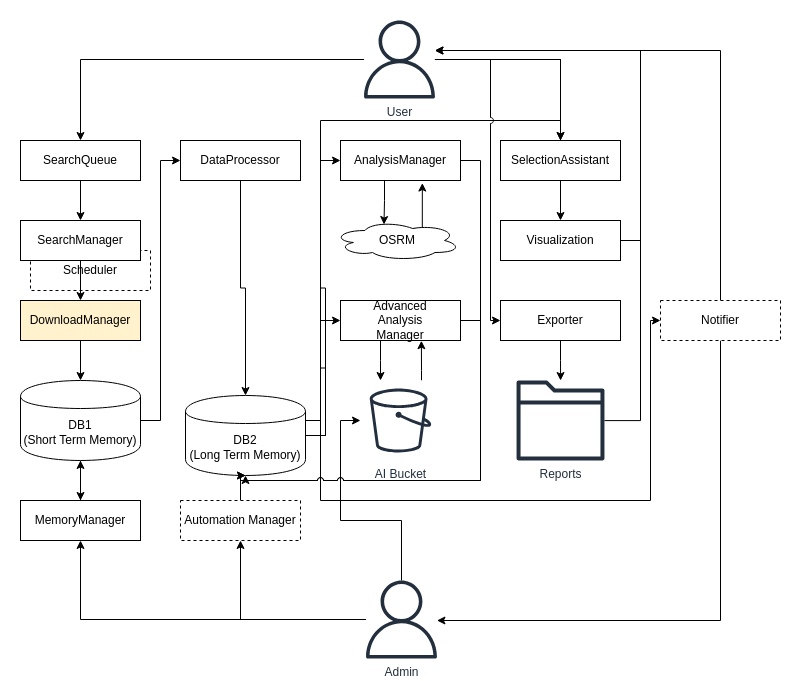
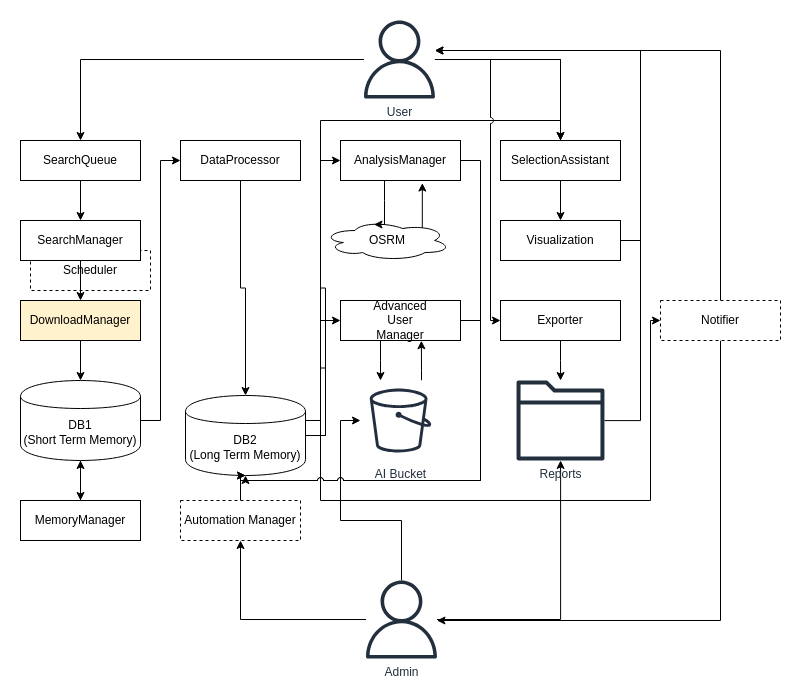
node "OSRM": moved (397, 241) -> (387, 241)
node "Advanced Analysis Manager": label "Advanced Analysis Manager" -> "Advanced User Manager"
edge "Admin" -> "MemoryManager": now "Admin" -> "Reports"
